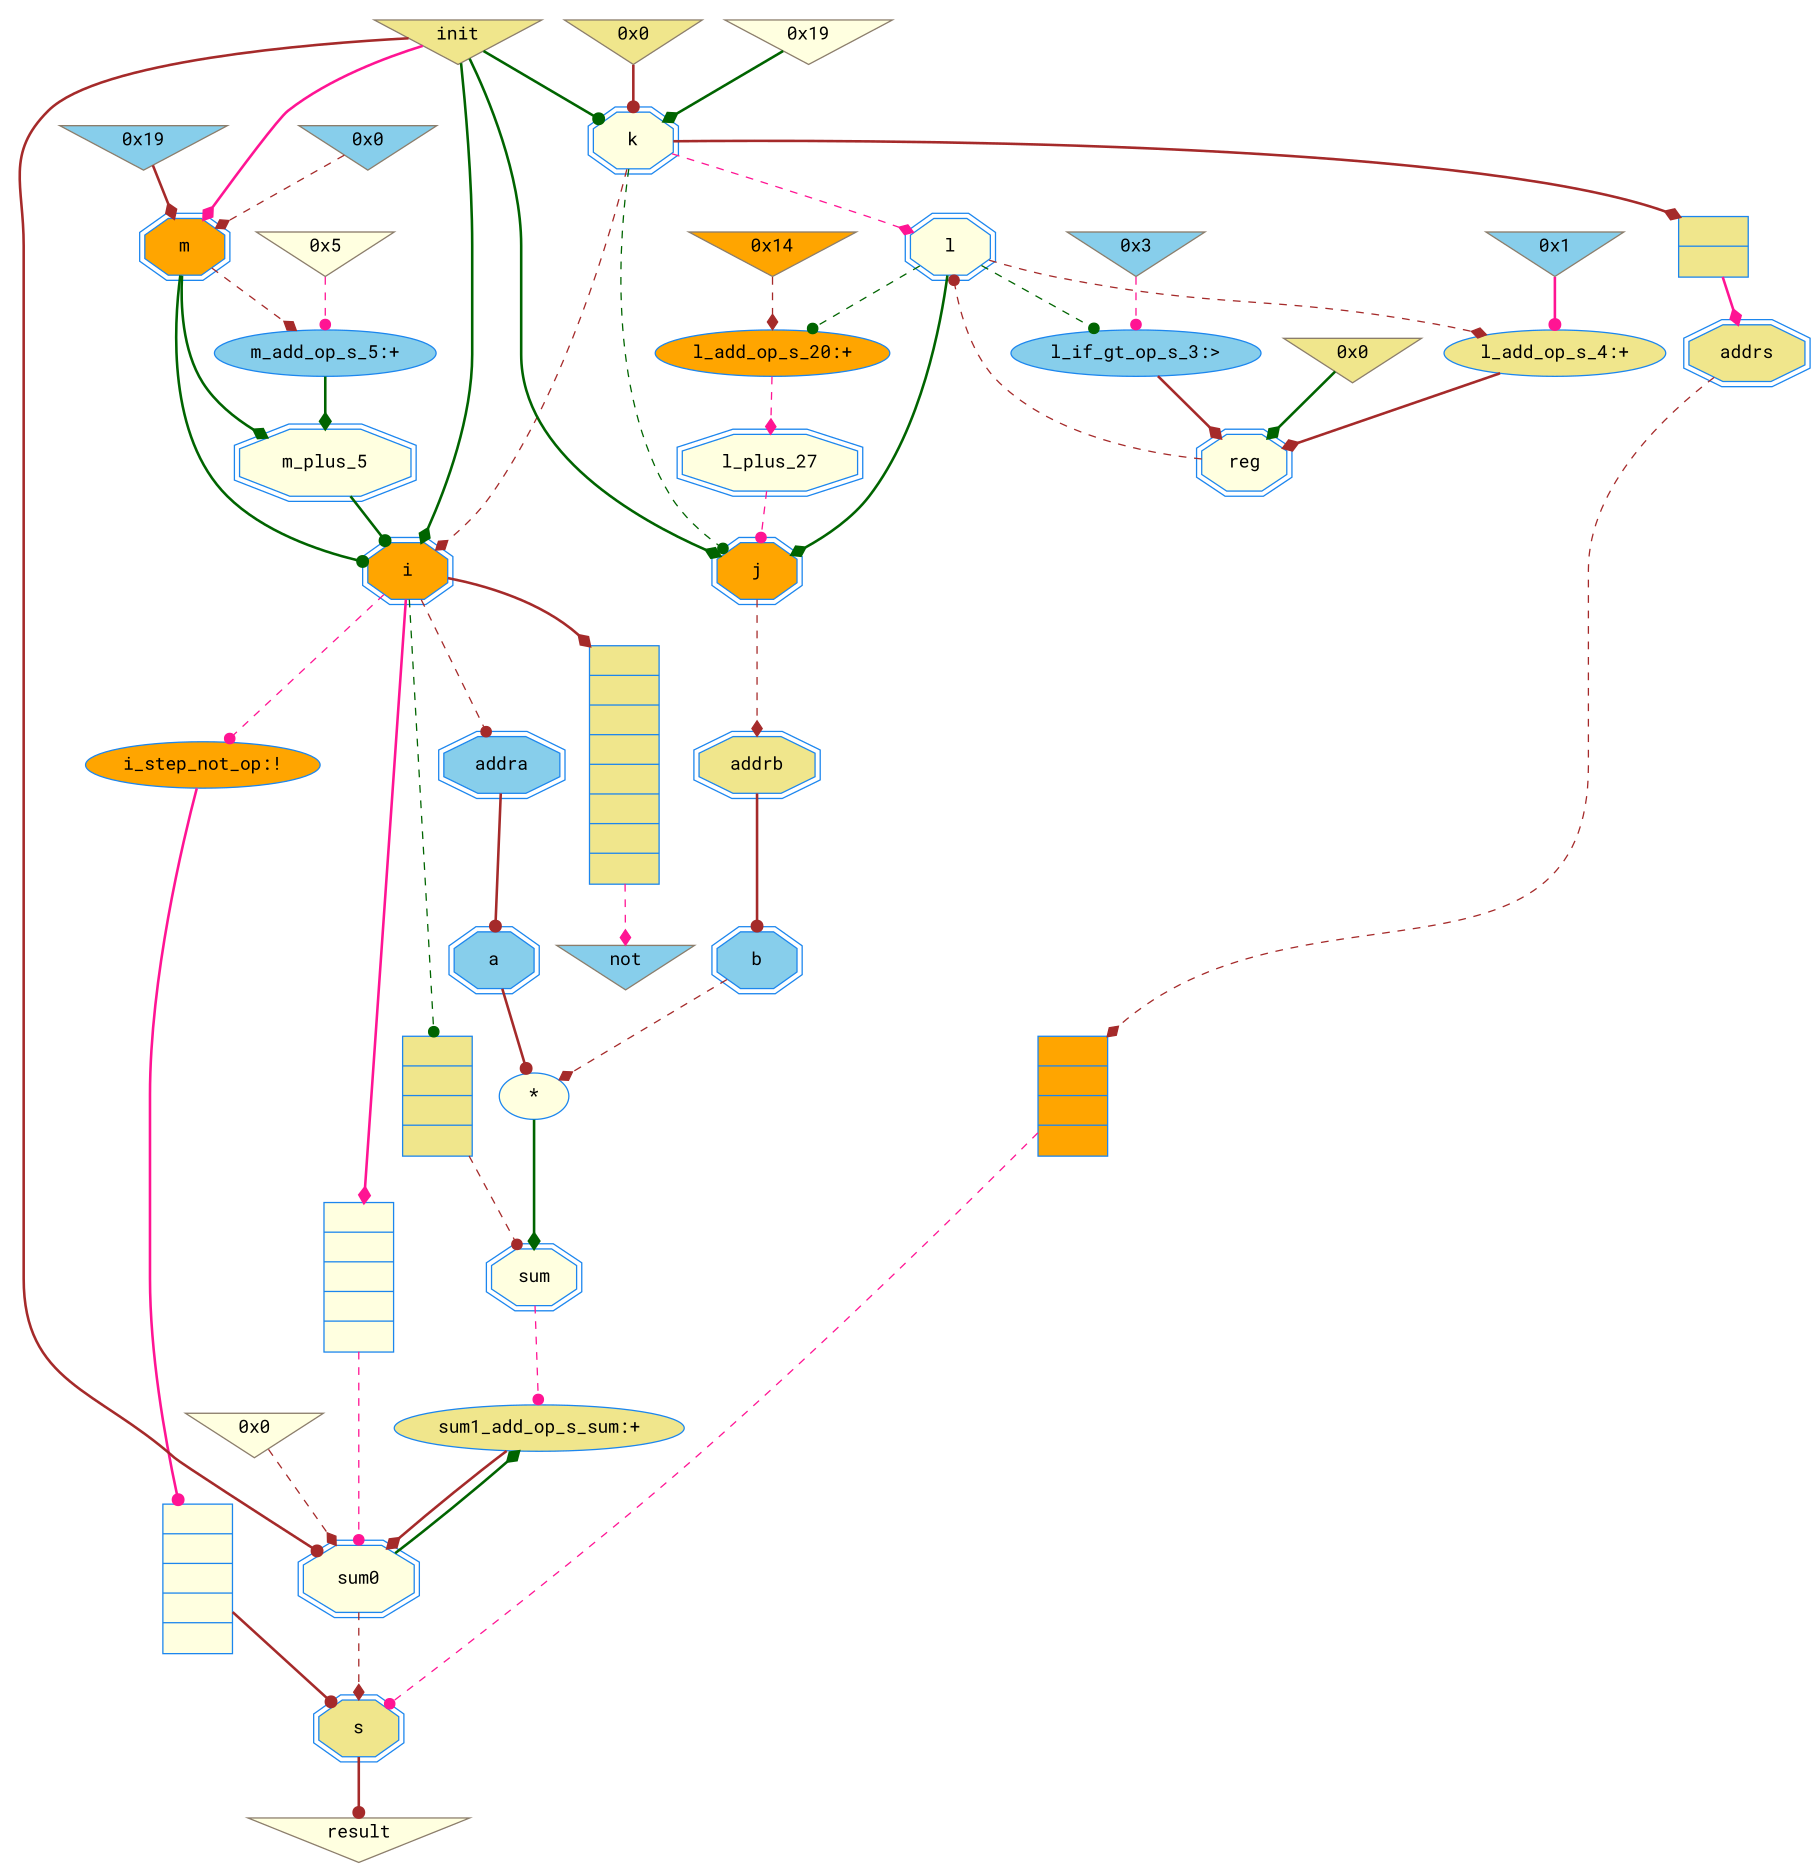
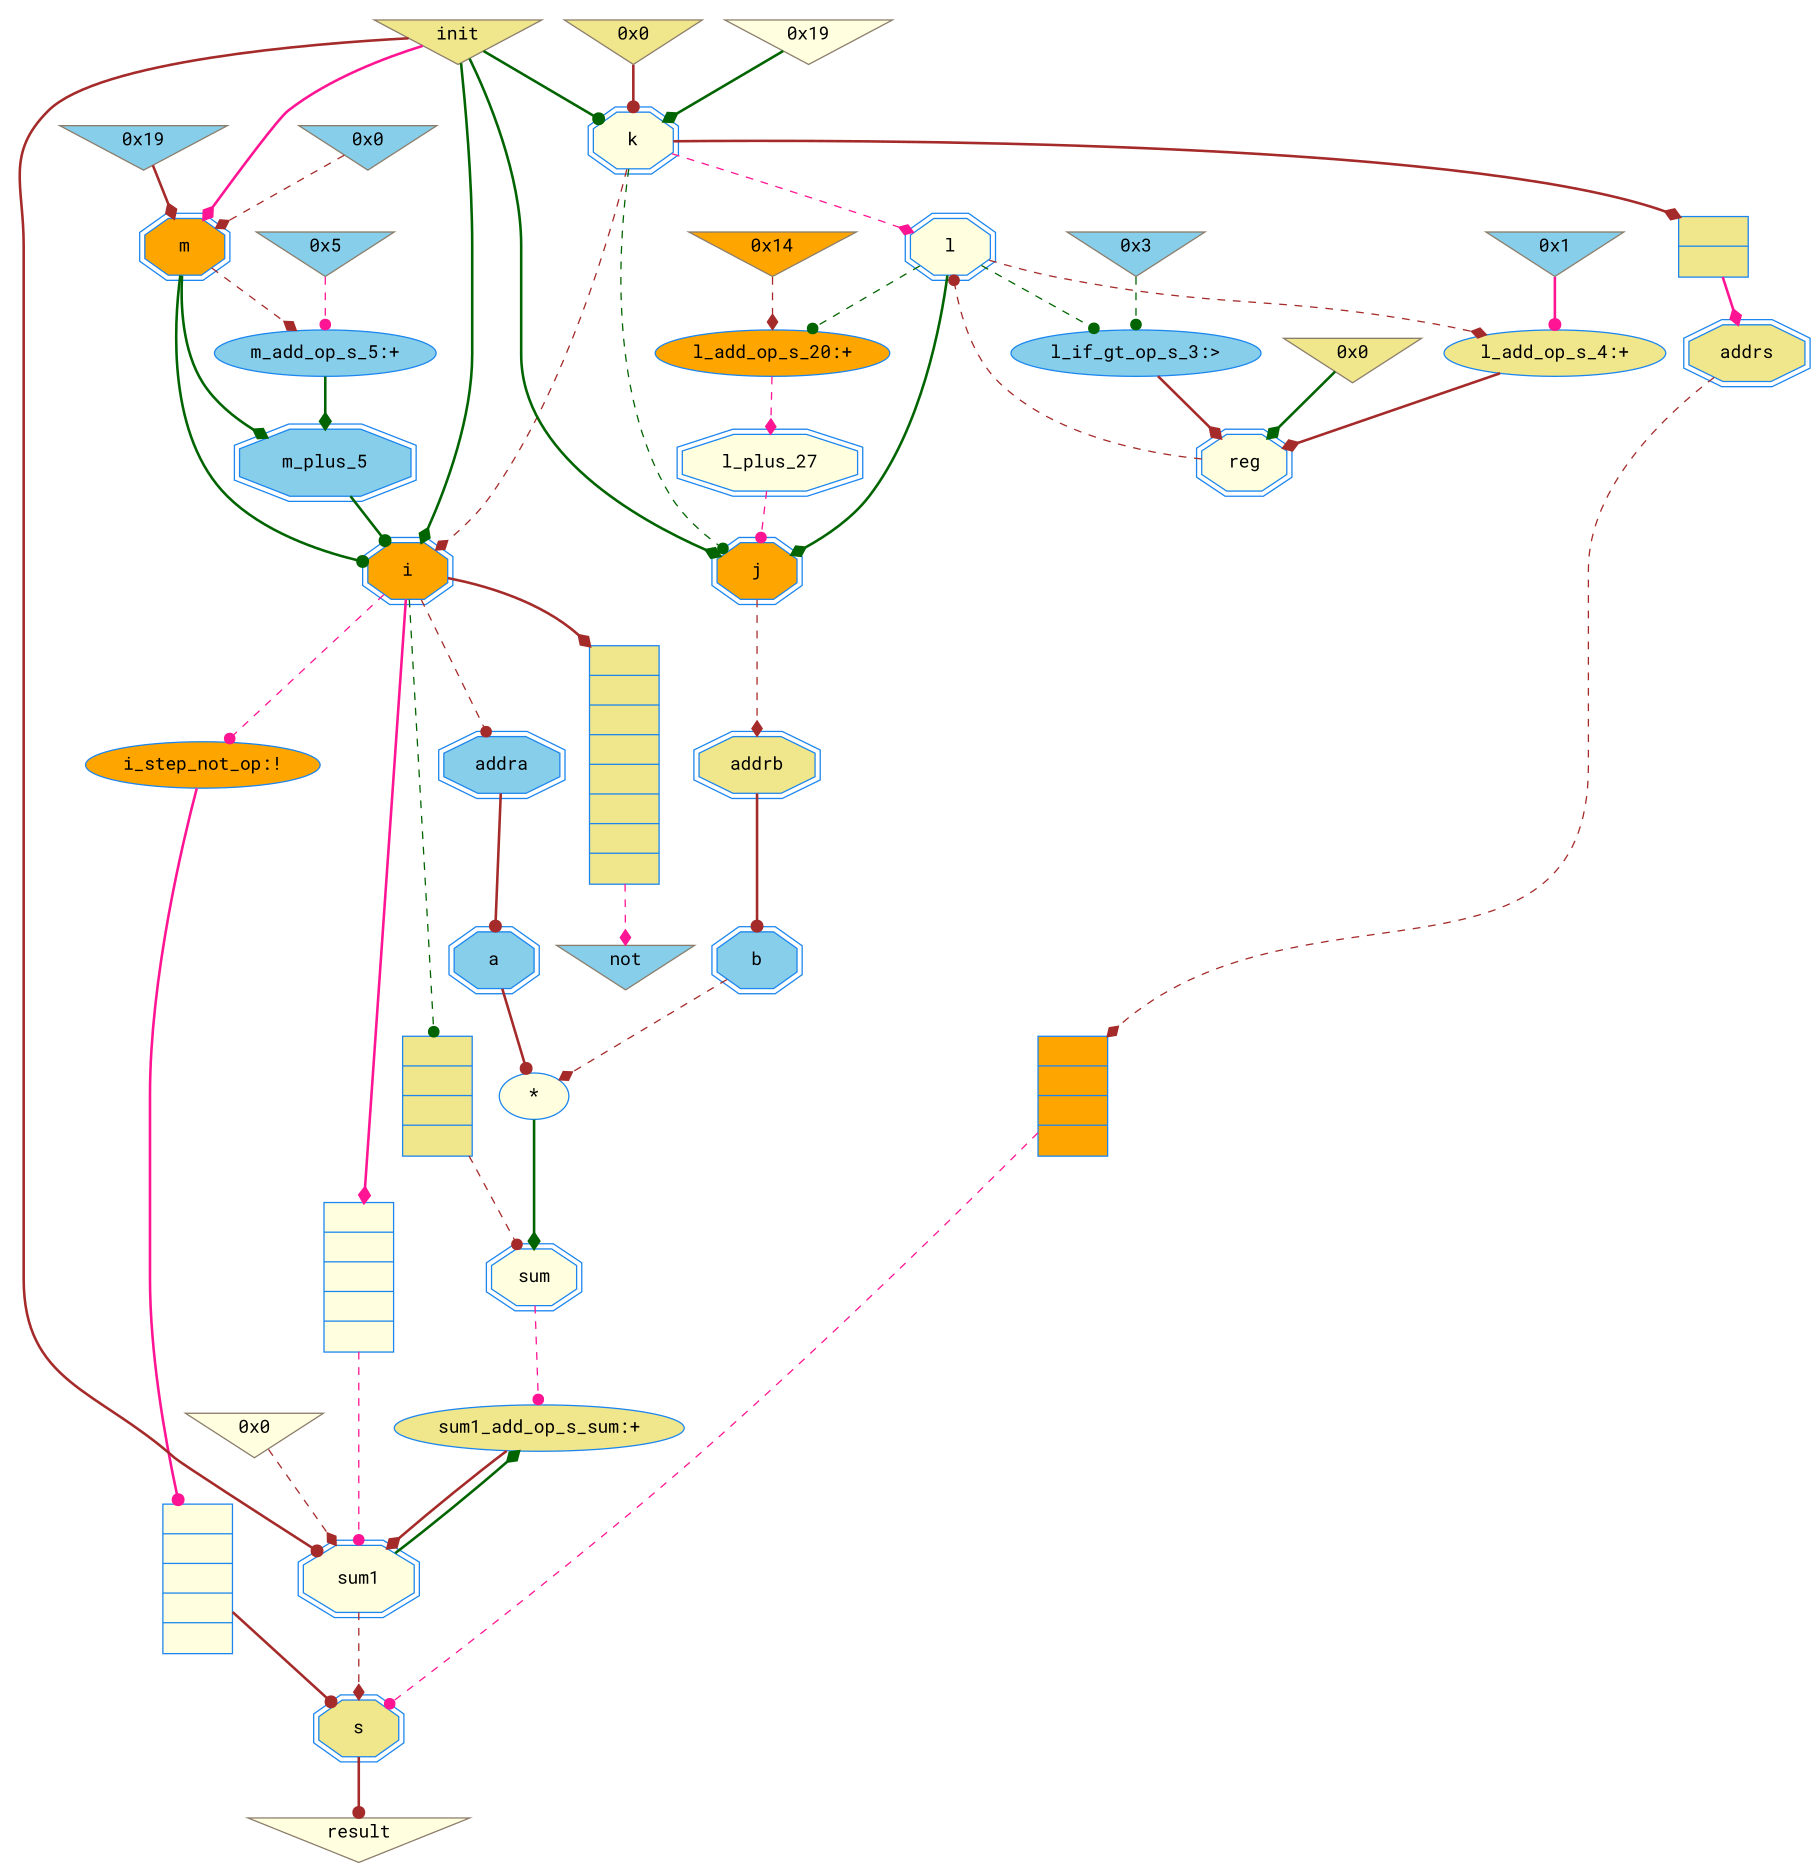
node "0x5": fillcolor lightyellow -> skyblue
edge "0x3" -> "l_if_gt_op_s_3:>": color deeppink -> darkgreen
node "m_plus_5": fillcolor lightyellow -> skyblue
node "sum0": label "sum0" -> "sum1"
